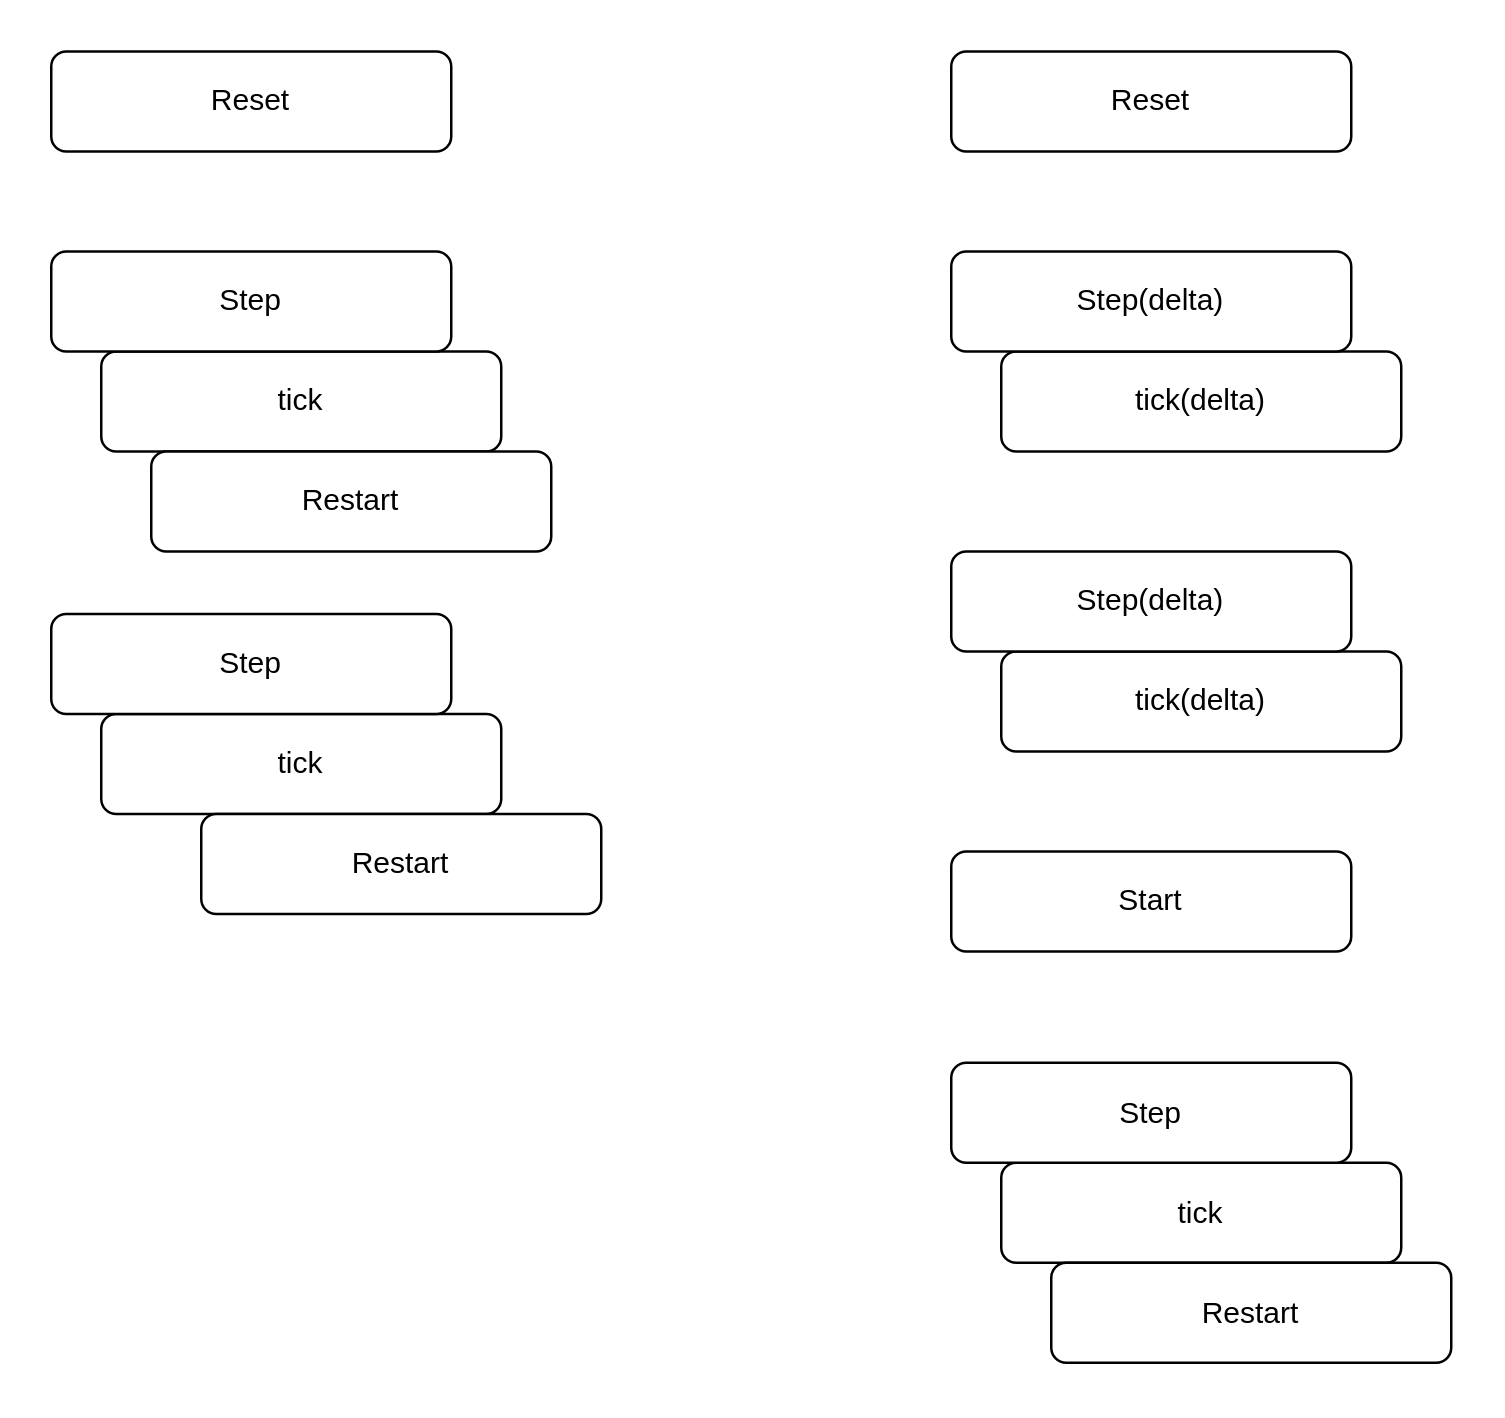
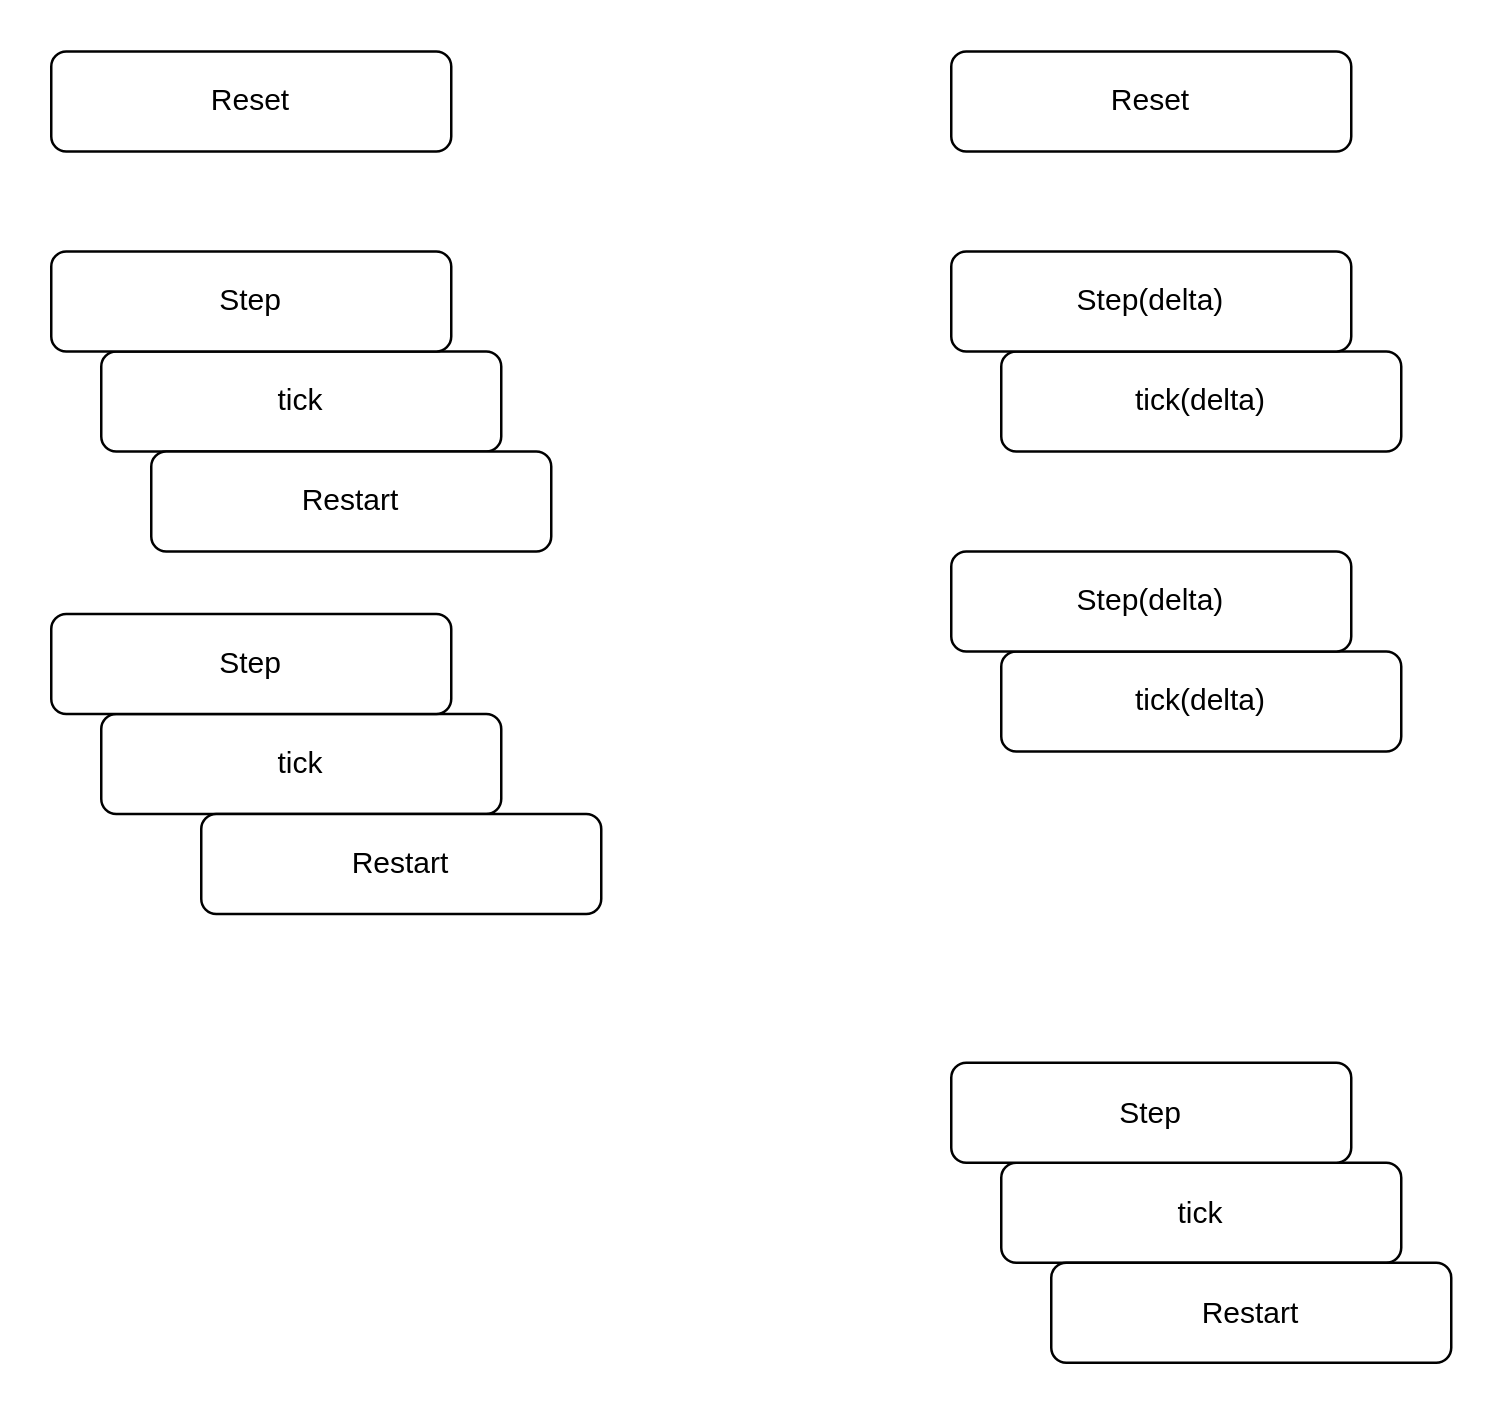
node "Start": removed
